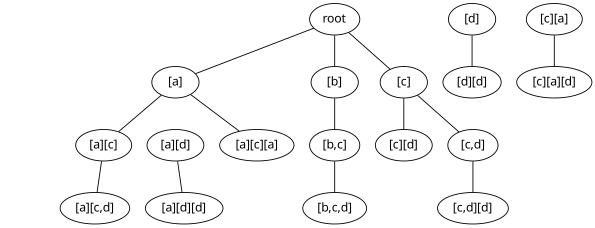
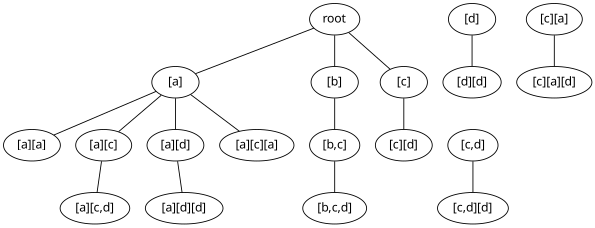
edge "[a]" -- "[a][d]": added
edge "[c]" -- "[c,d]": removed
node "[a][a]": added
